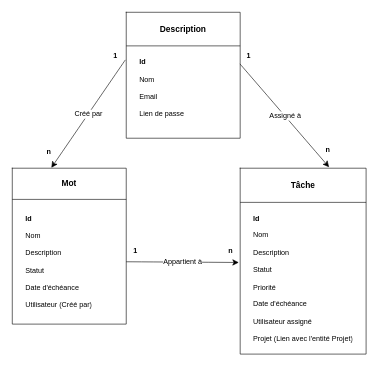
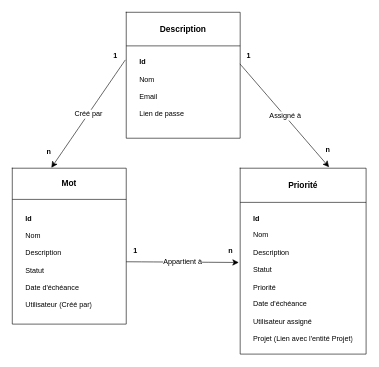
node "Tâche": label "Tâche" -> "Priorité"
